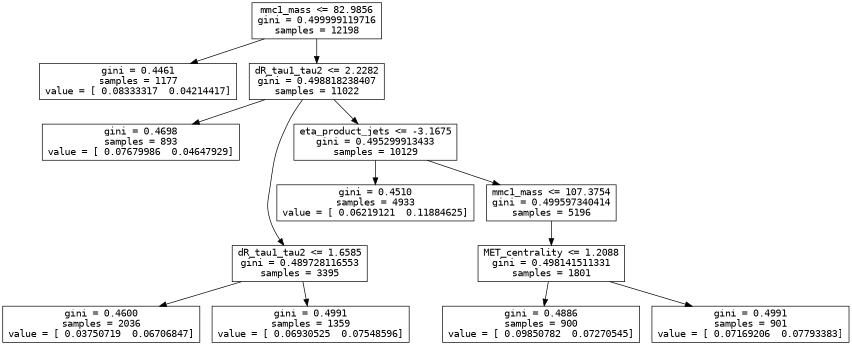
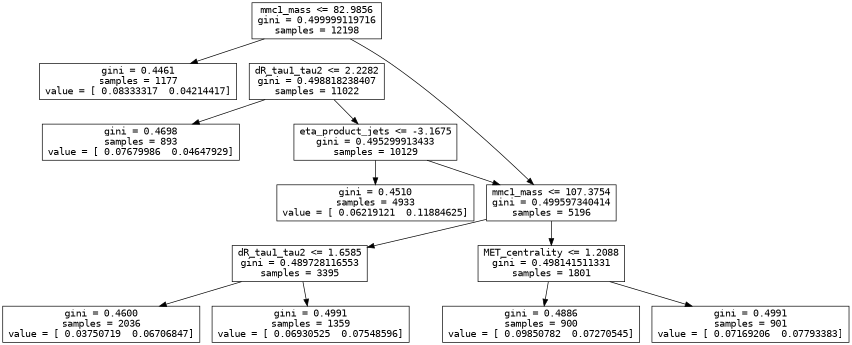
edge "mmc1_mass <= 82.9856 gini = 0.499999119716 samples = 12198" -> "dR_tau1_tau2 <= 2.2282 gini = 0.498818238407 samples = 11022": now "mmc1_mass <= 82.9856 gini = 0.499999119716 samples = 12198" -> "mmc1_mass <= 107.3754 gini = 0.499597340414 samples = 5196"
edge "dR_tau1_tau2 <= 2.2282 gini = 0.498818238407 samples = 11022" -> "dR_tau1_tau2 <= 1.6585 gini = 0.489728116553 samples = 3395": now "mmc1_mass <= 107.3754 gini = 0.499597340414 samples = 5196" -> "dR_tau1_tau2 <= 1.6585 gini = 0.489728116553 samples = 3395"
